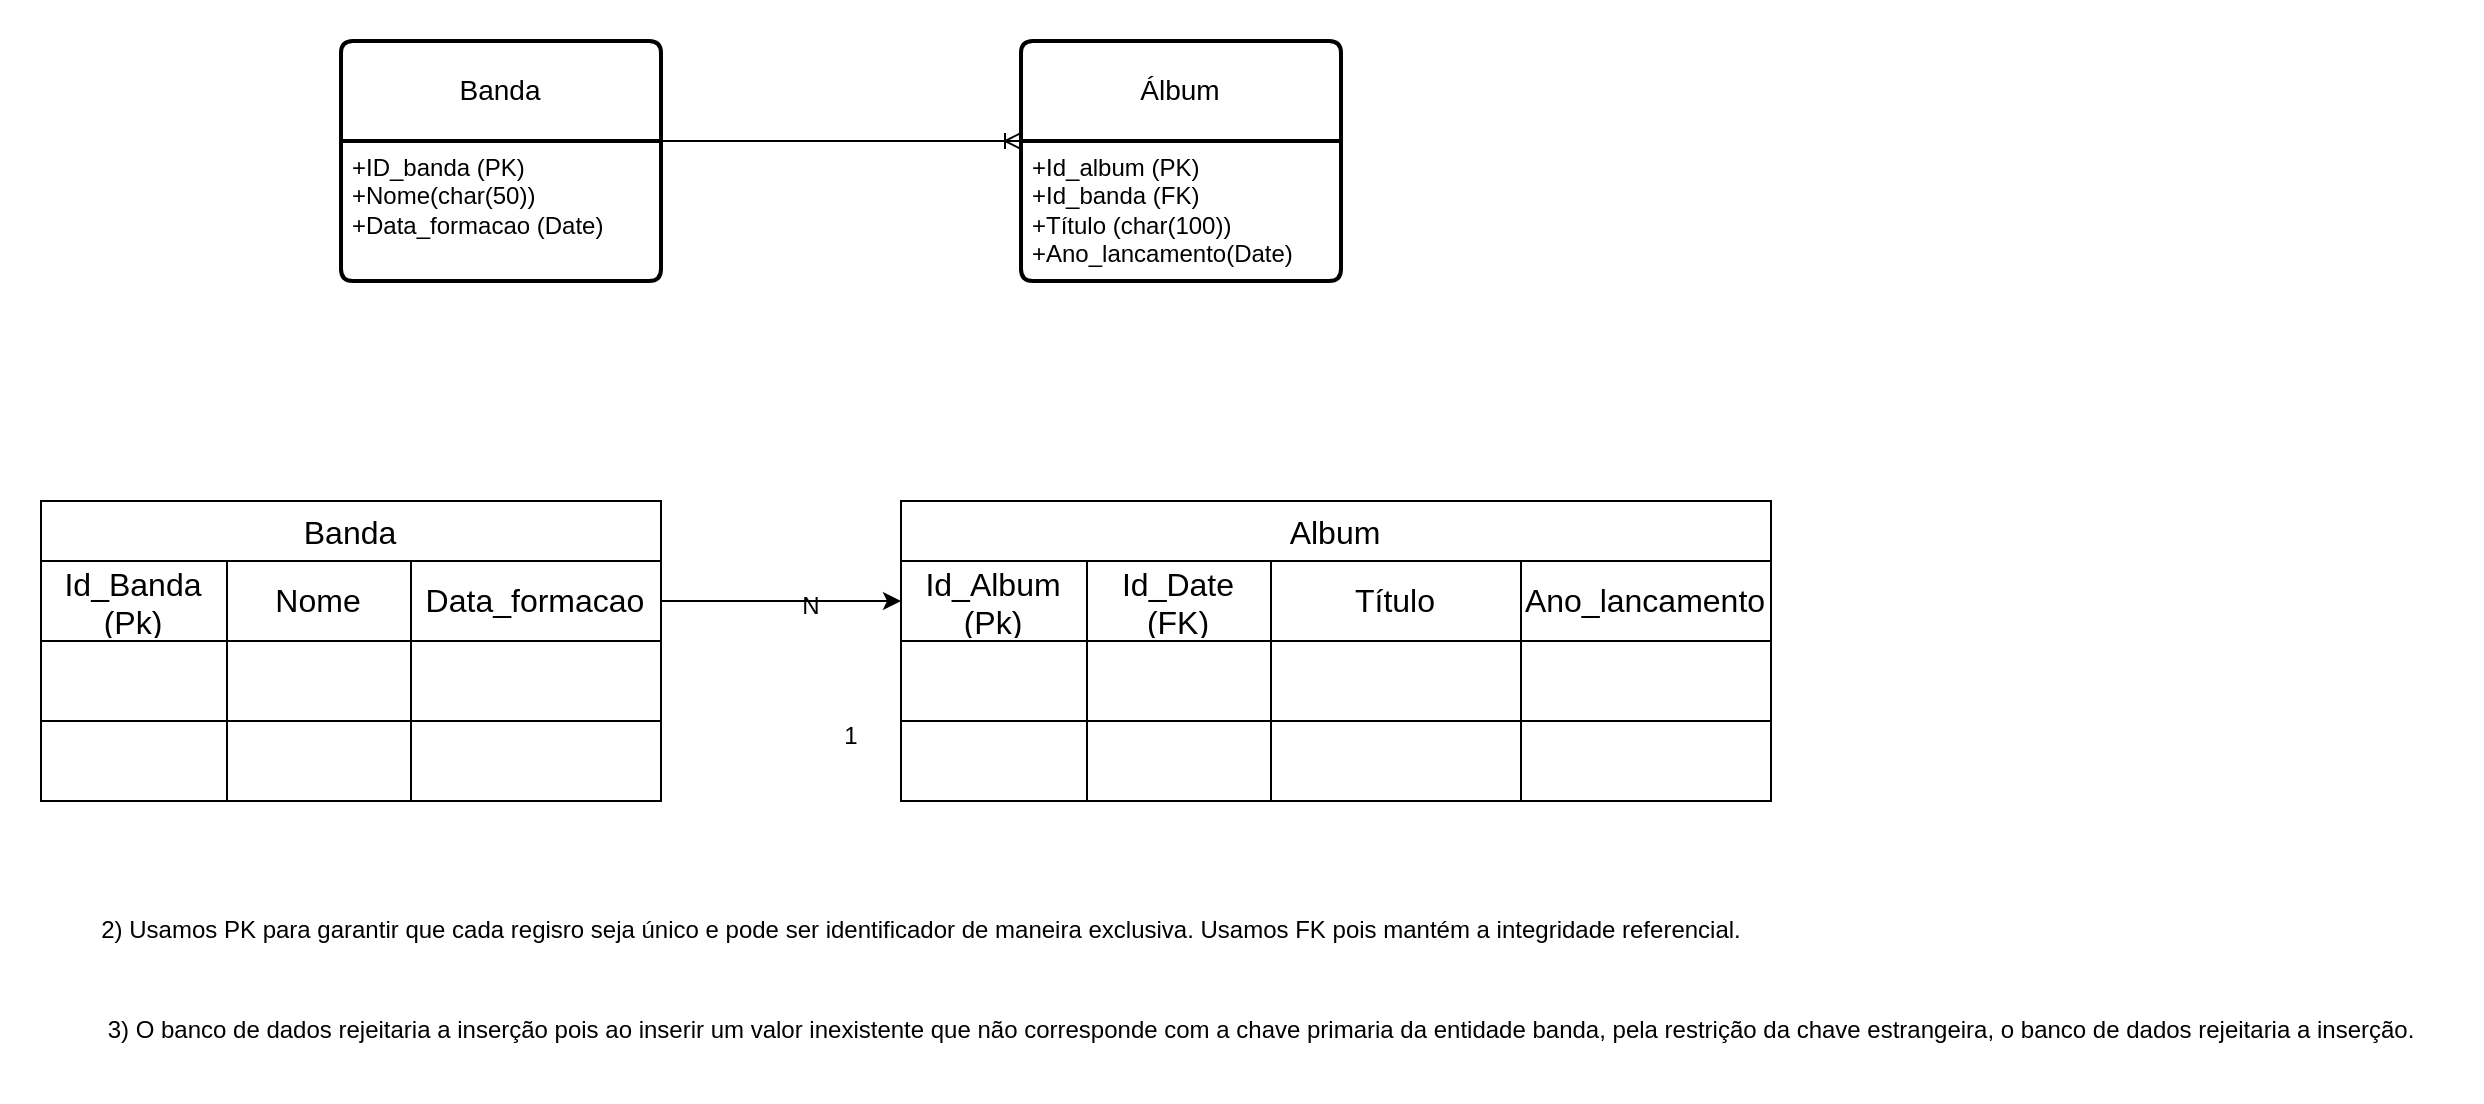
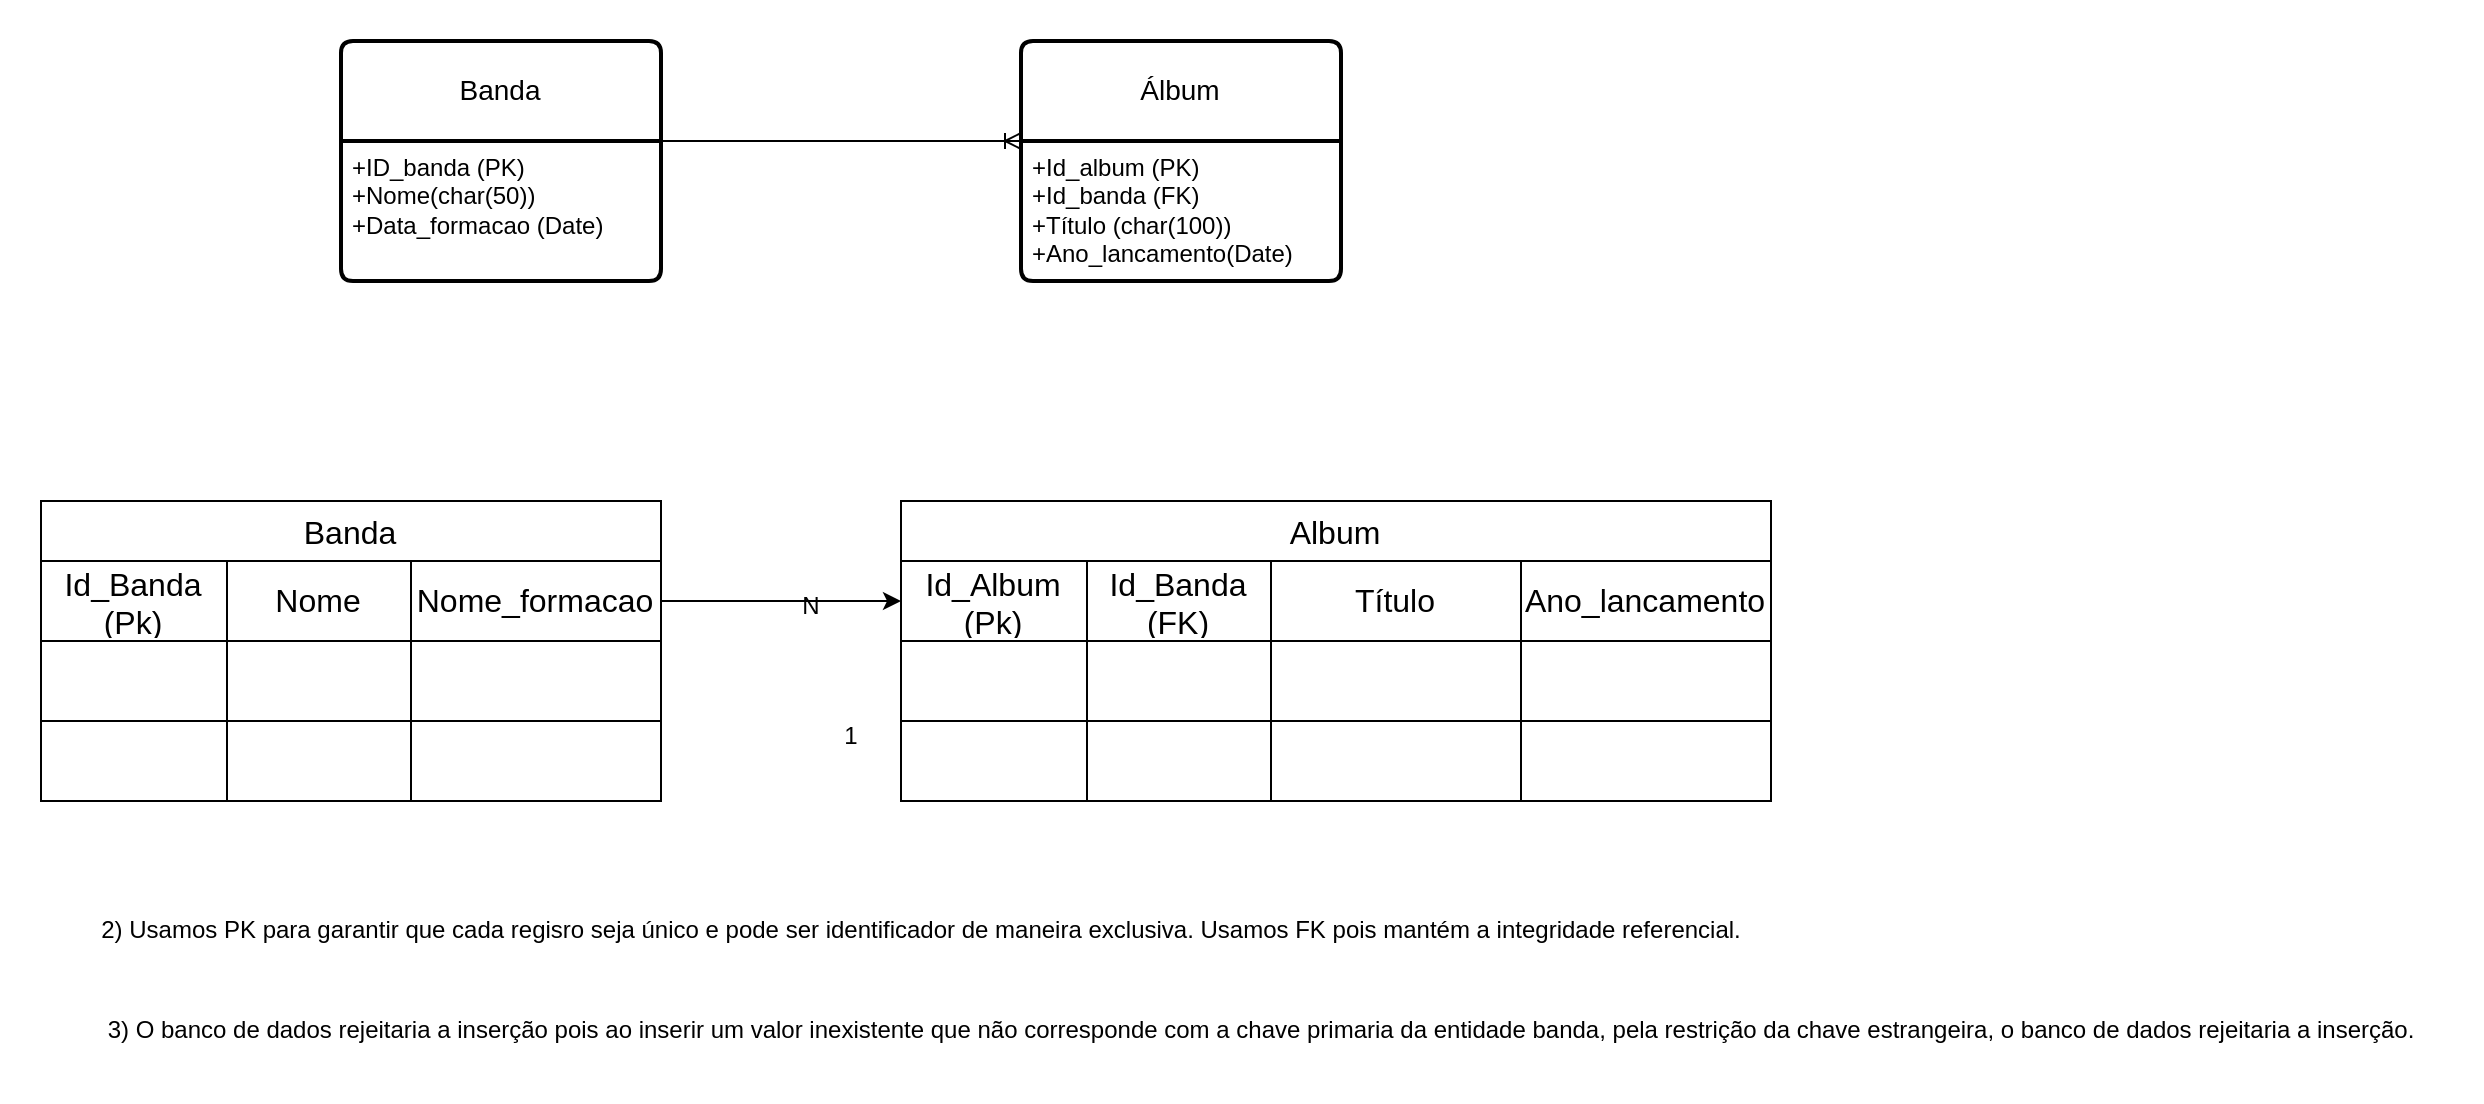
node "Data_formacao": label "Data_formacao" -> "Nome_formacao"
node "Id_Date (FK)": label "Id_Date (FK)" -> "Id_Banda (FK)"
